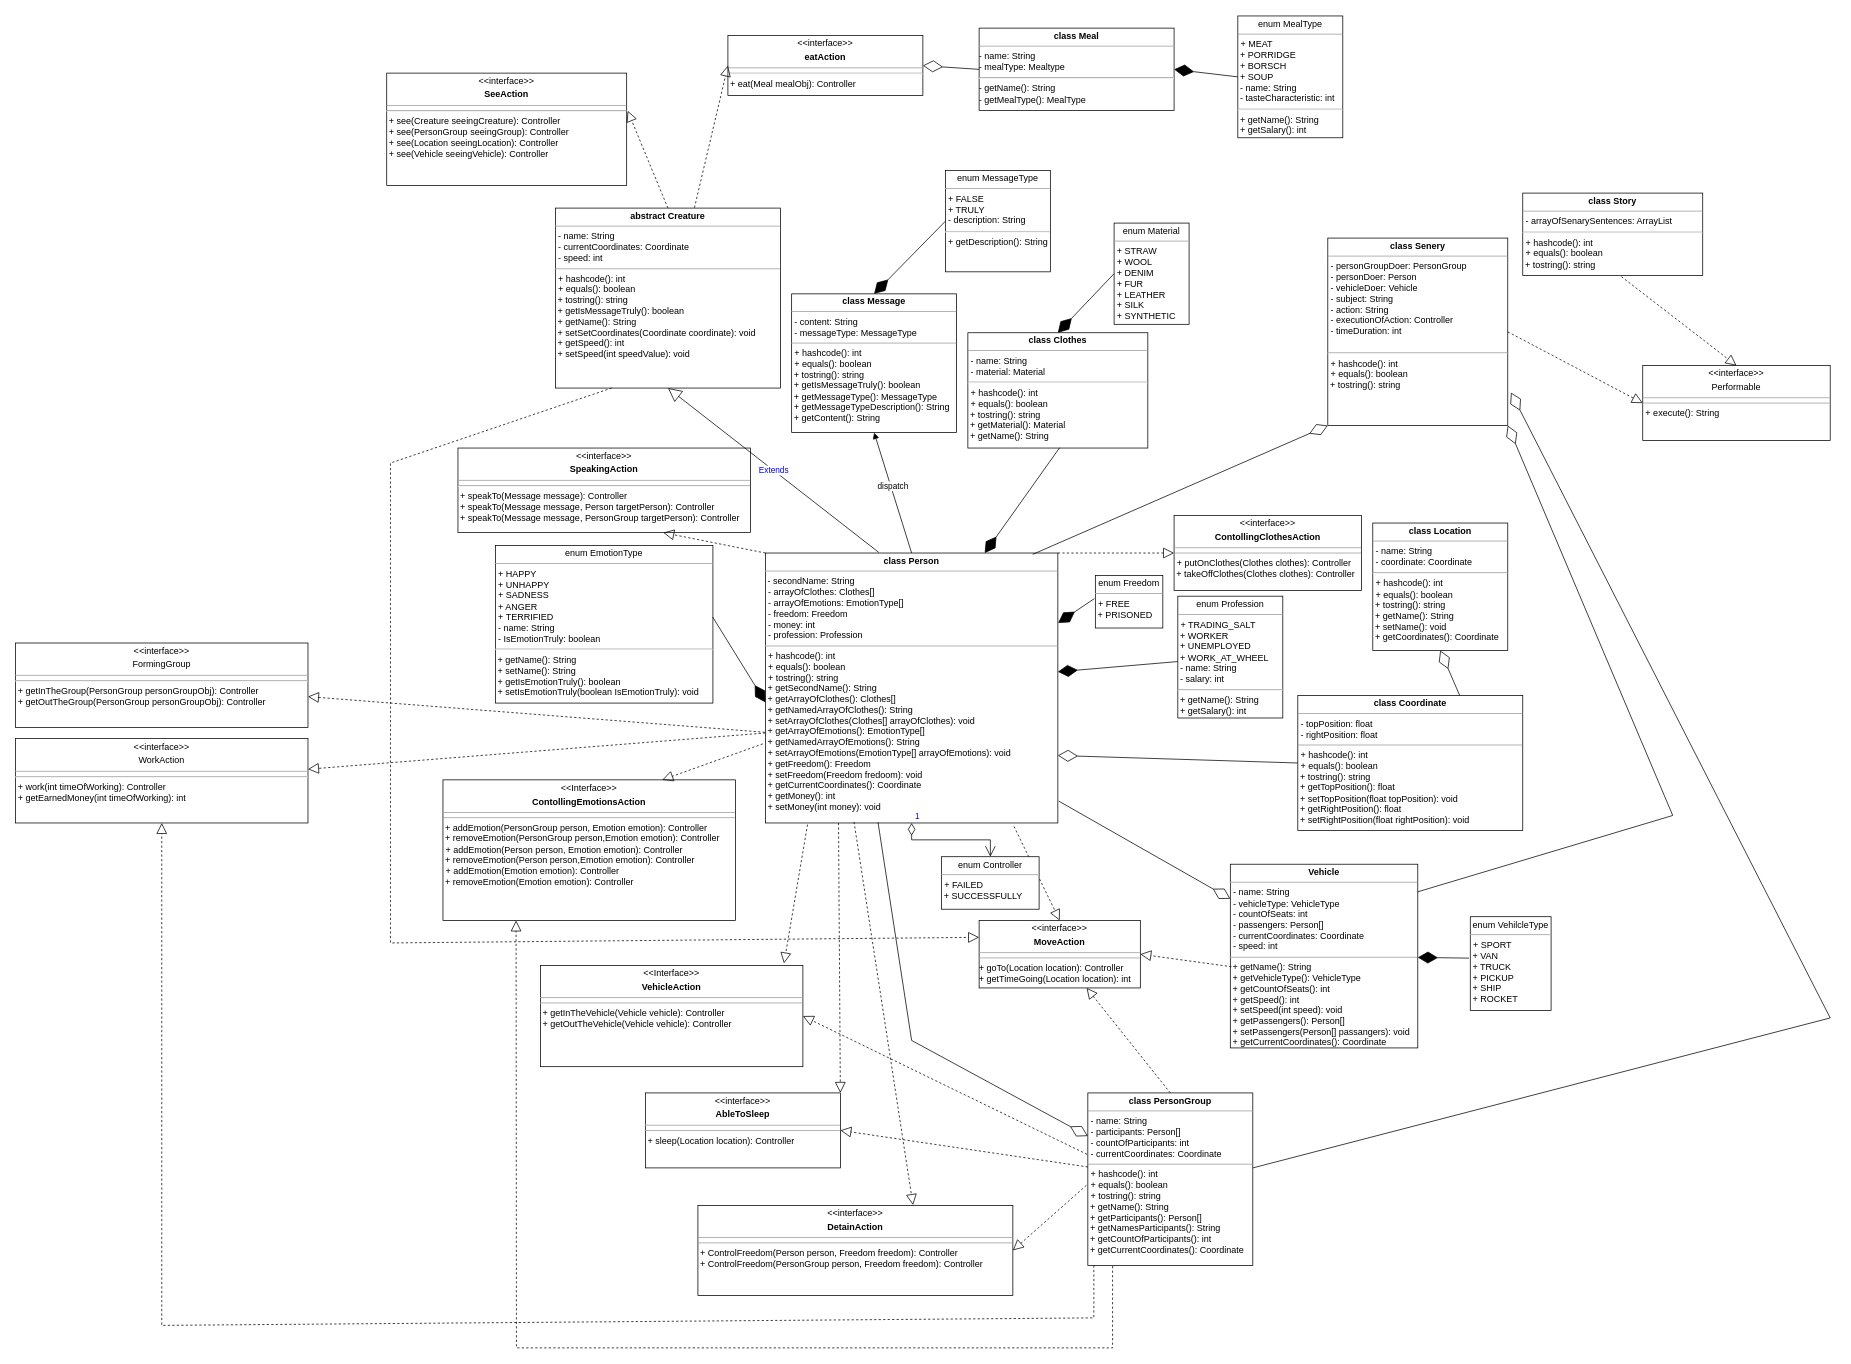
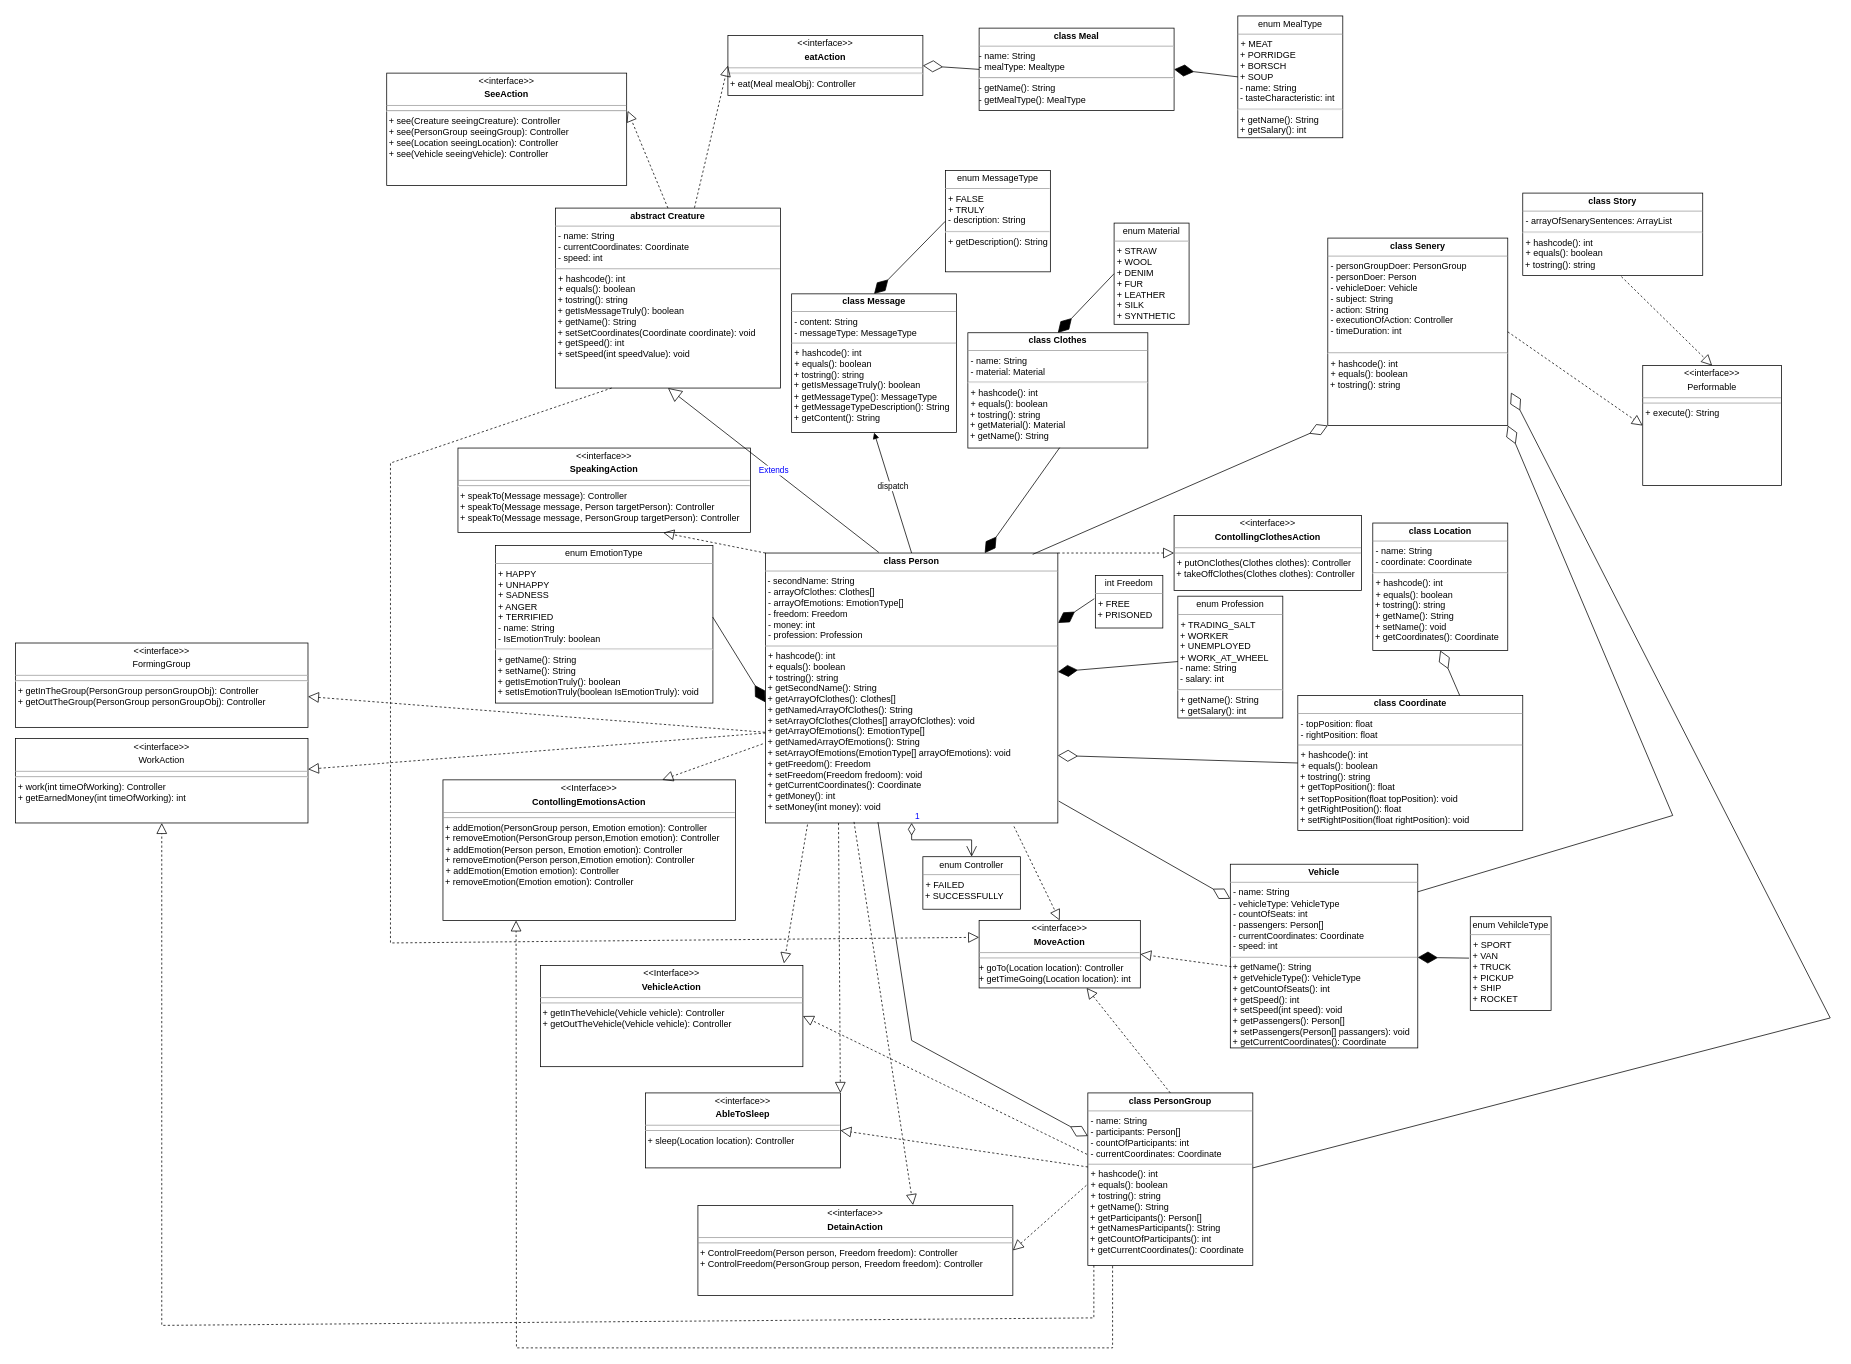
node "<<interface>> Performable + execute(): String": size 188x75 -> 139x120
node "enum Freedom + FREE + PRISONED": label "enum Freedom + FREE + PRISONED" -> "int Freedom + FREE + PRISONED"
node "enum Controller + FAILED + SUCCESSFULLY": moved (990, 883) -> (972, 883)
